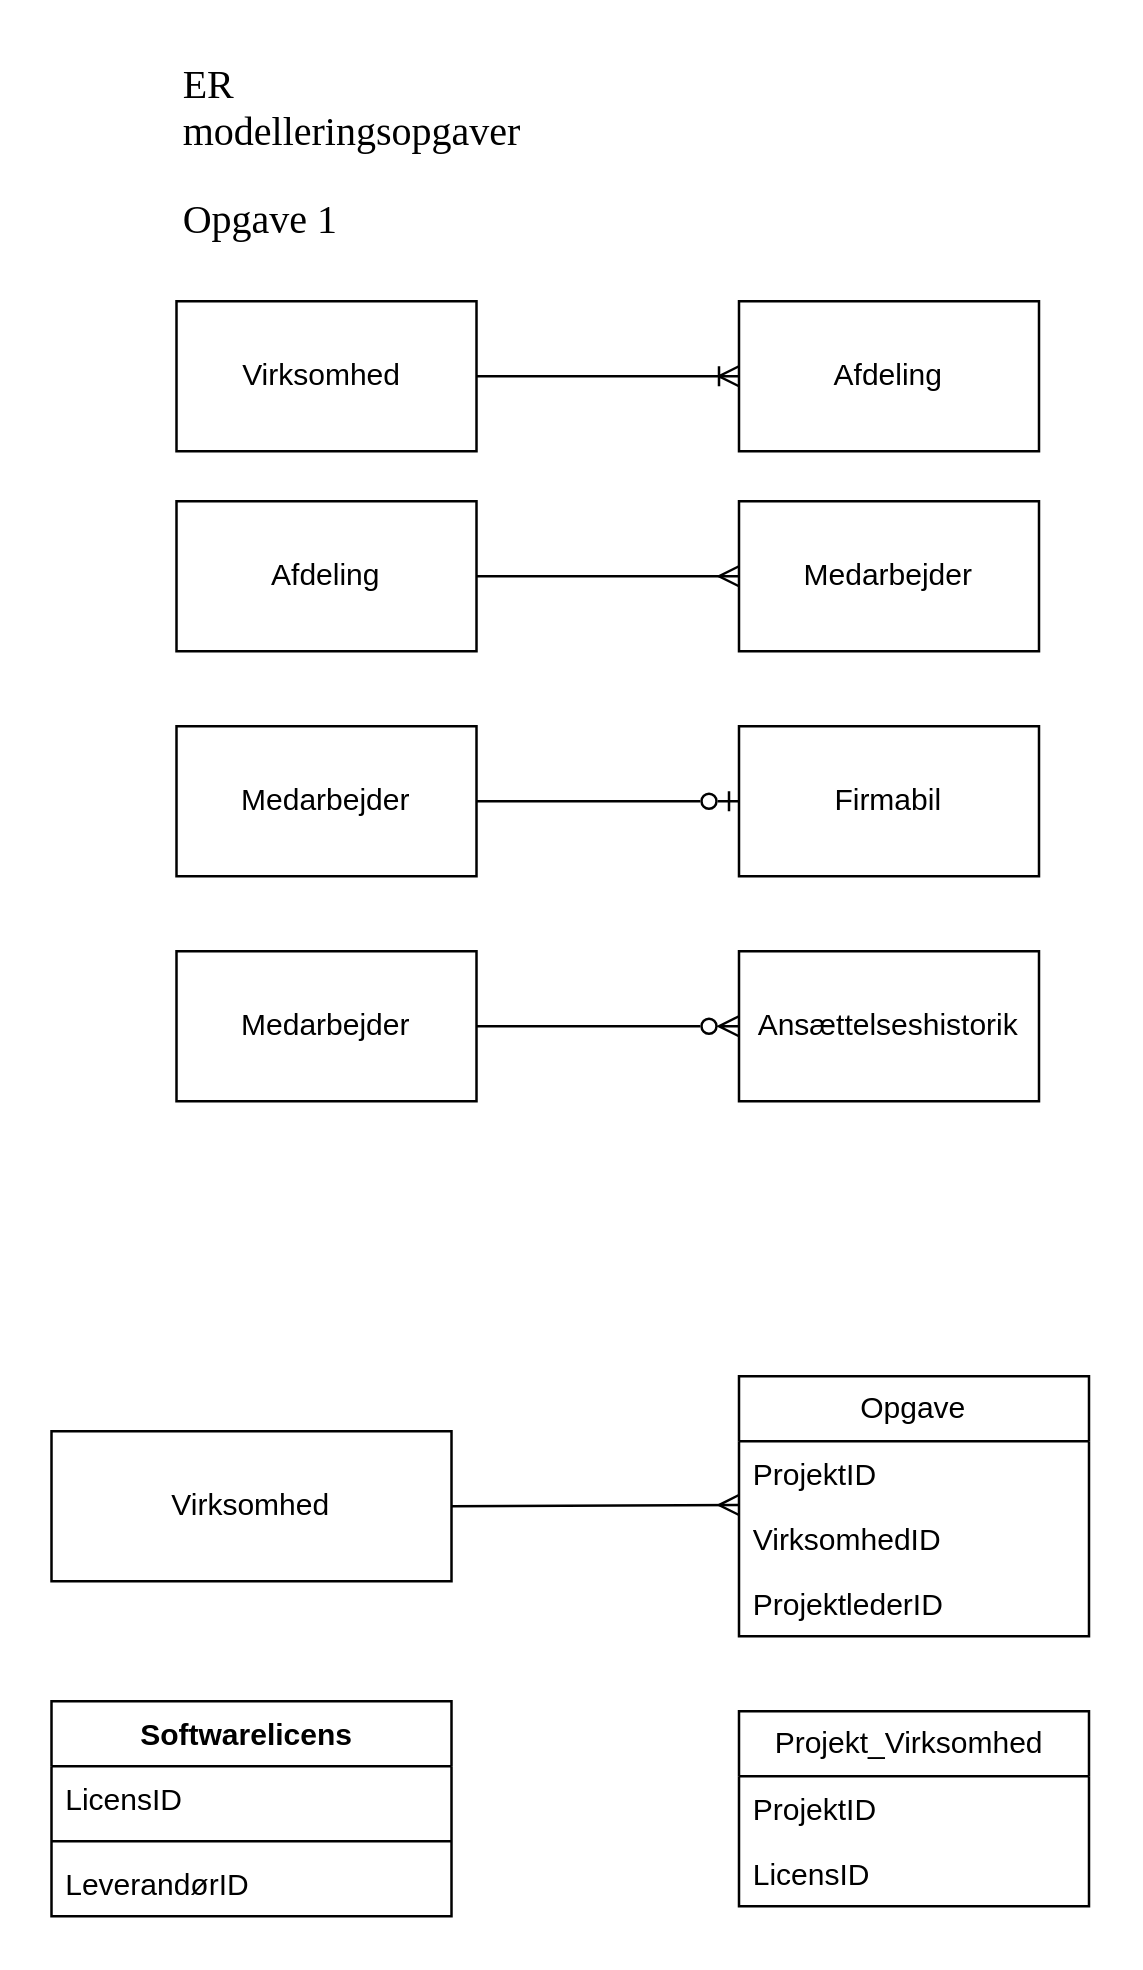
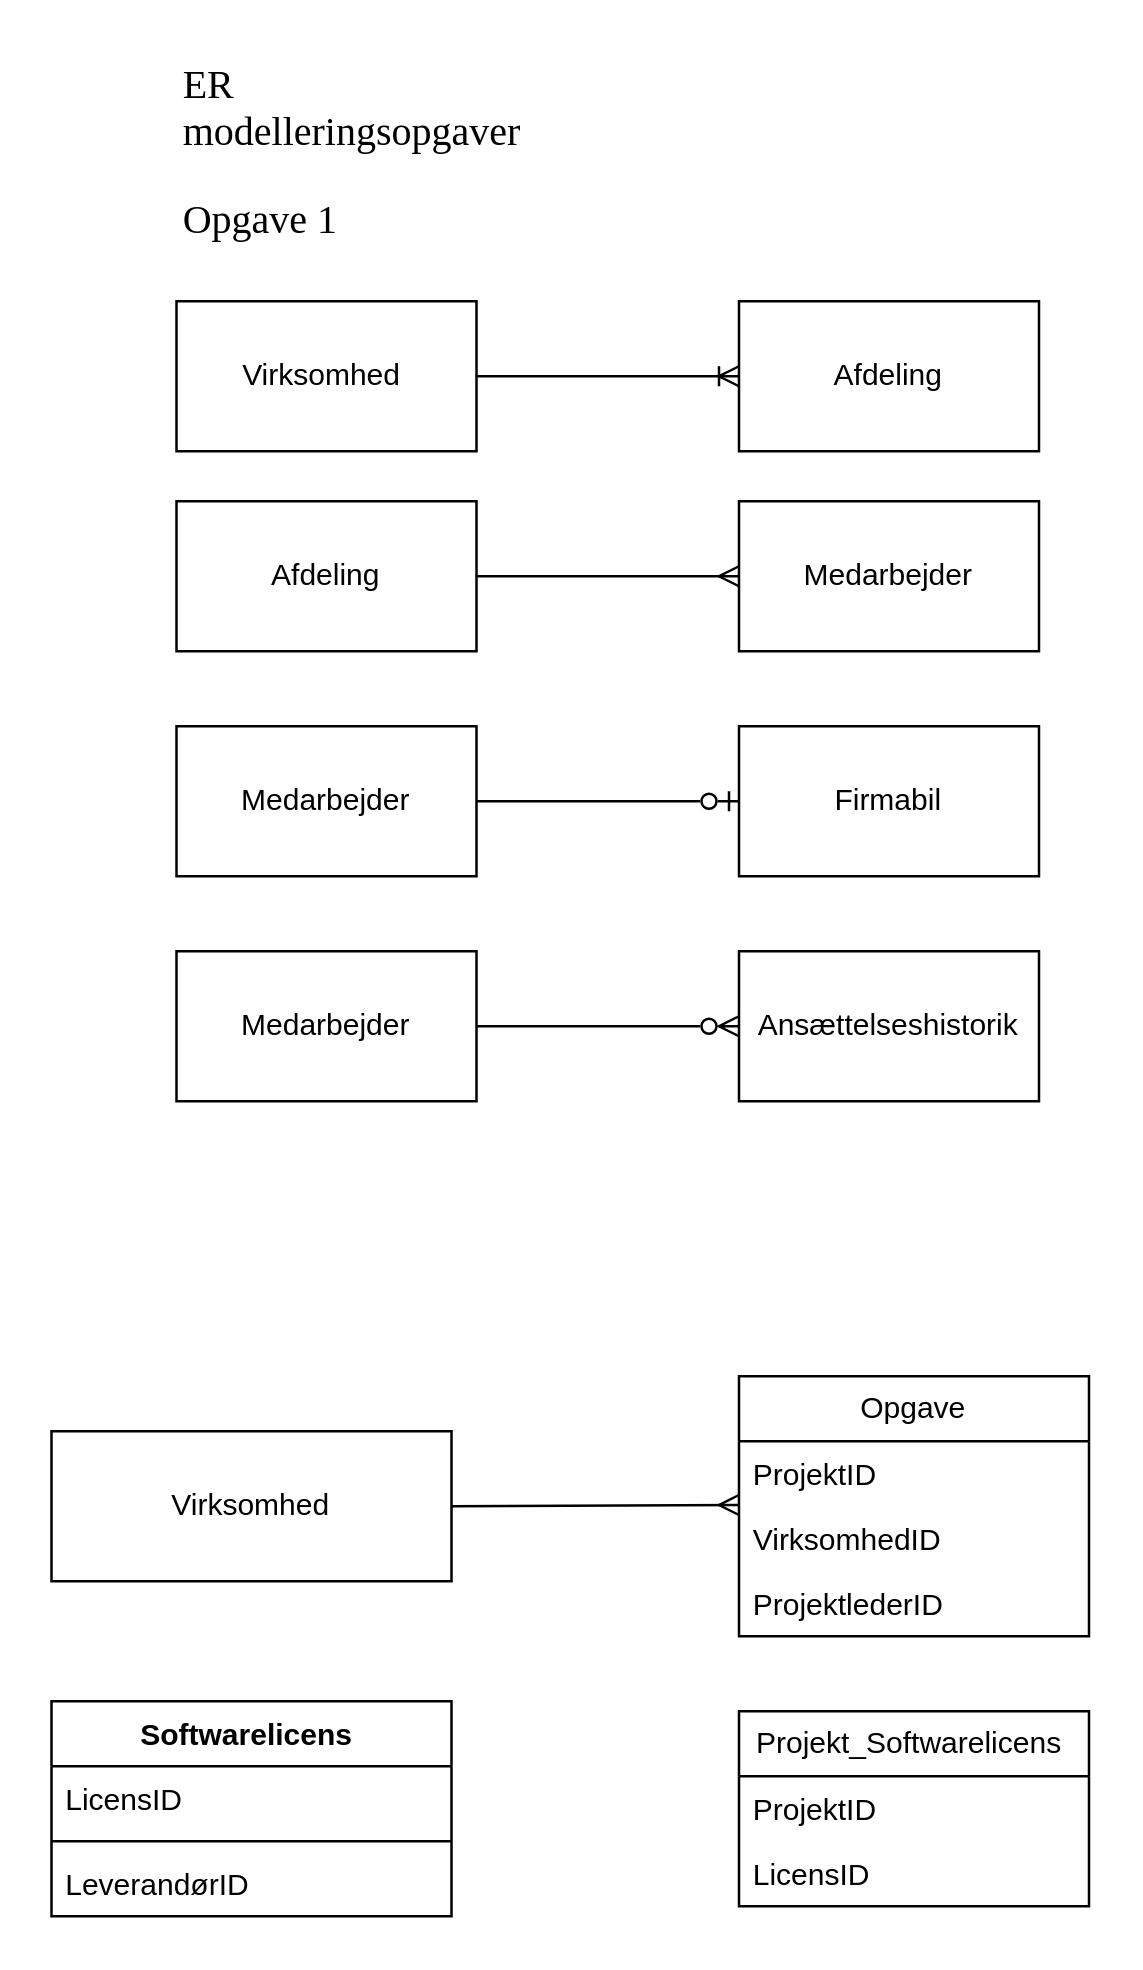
node "Projekt_Virksomhed": label "Projekt_Virksomhed" -> "Projekt_Softwarelicens"
